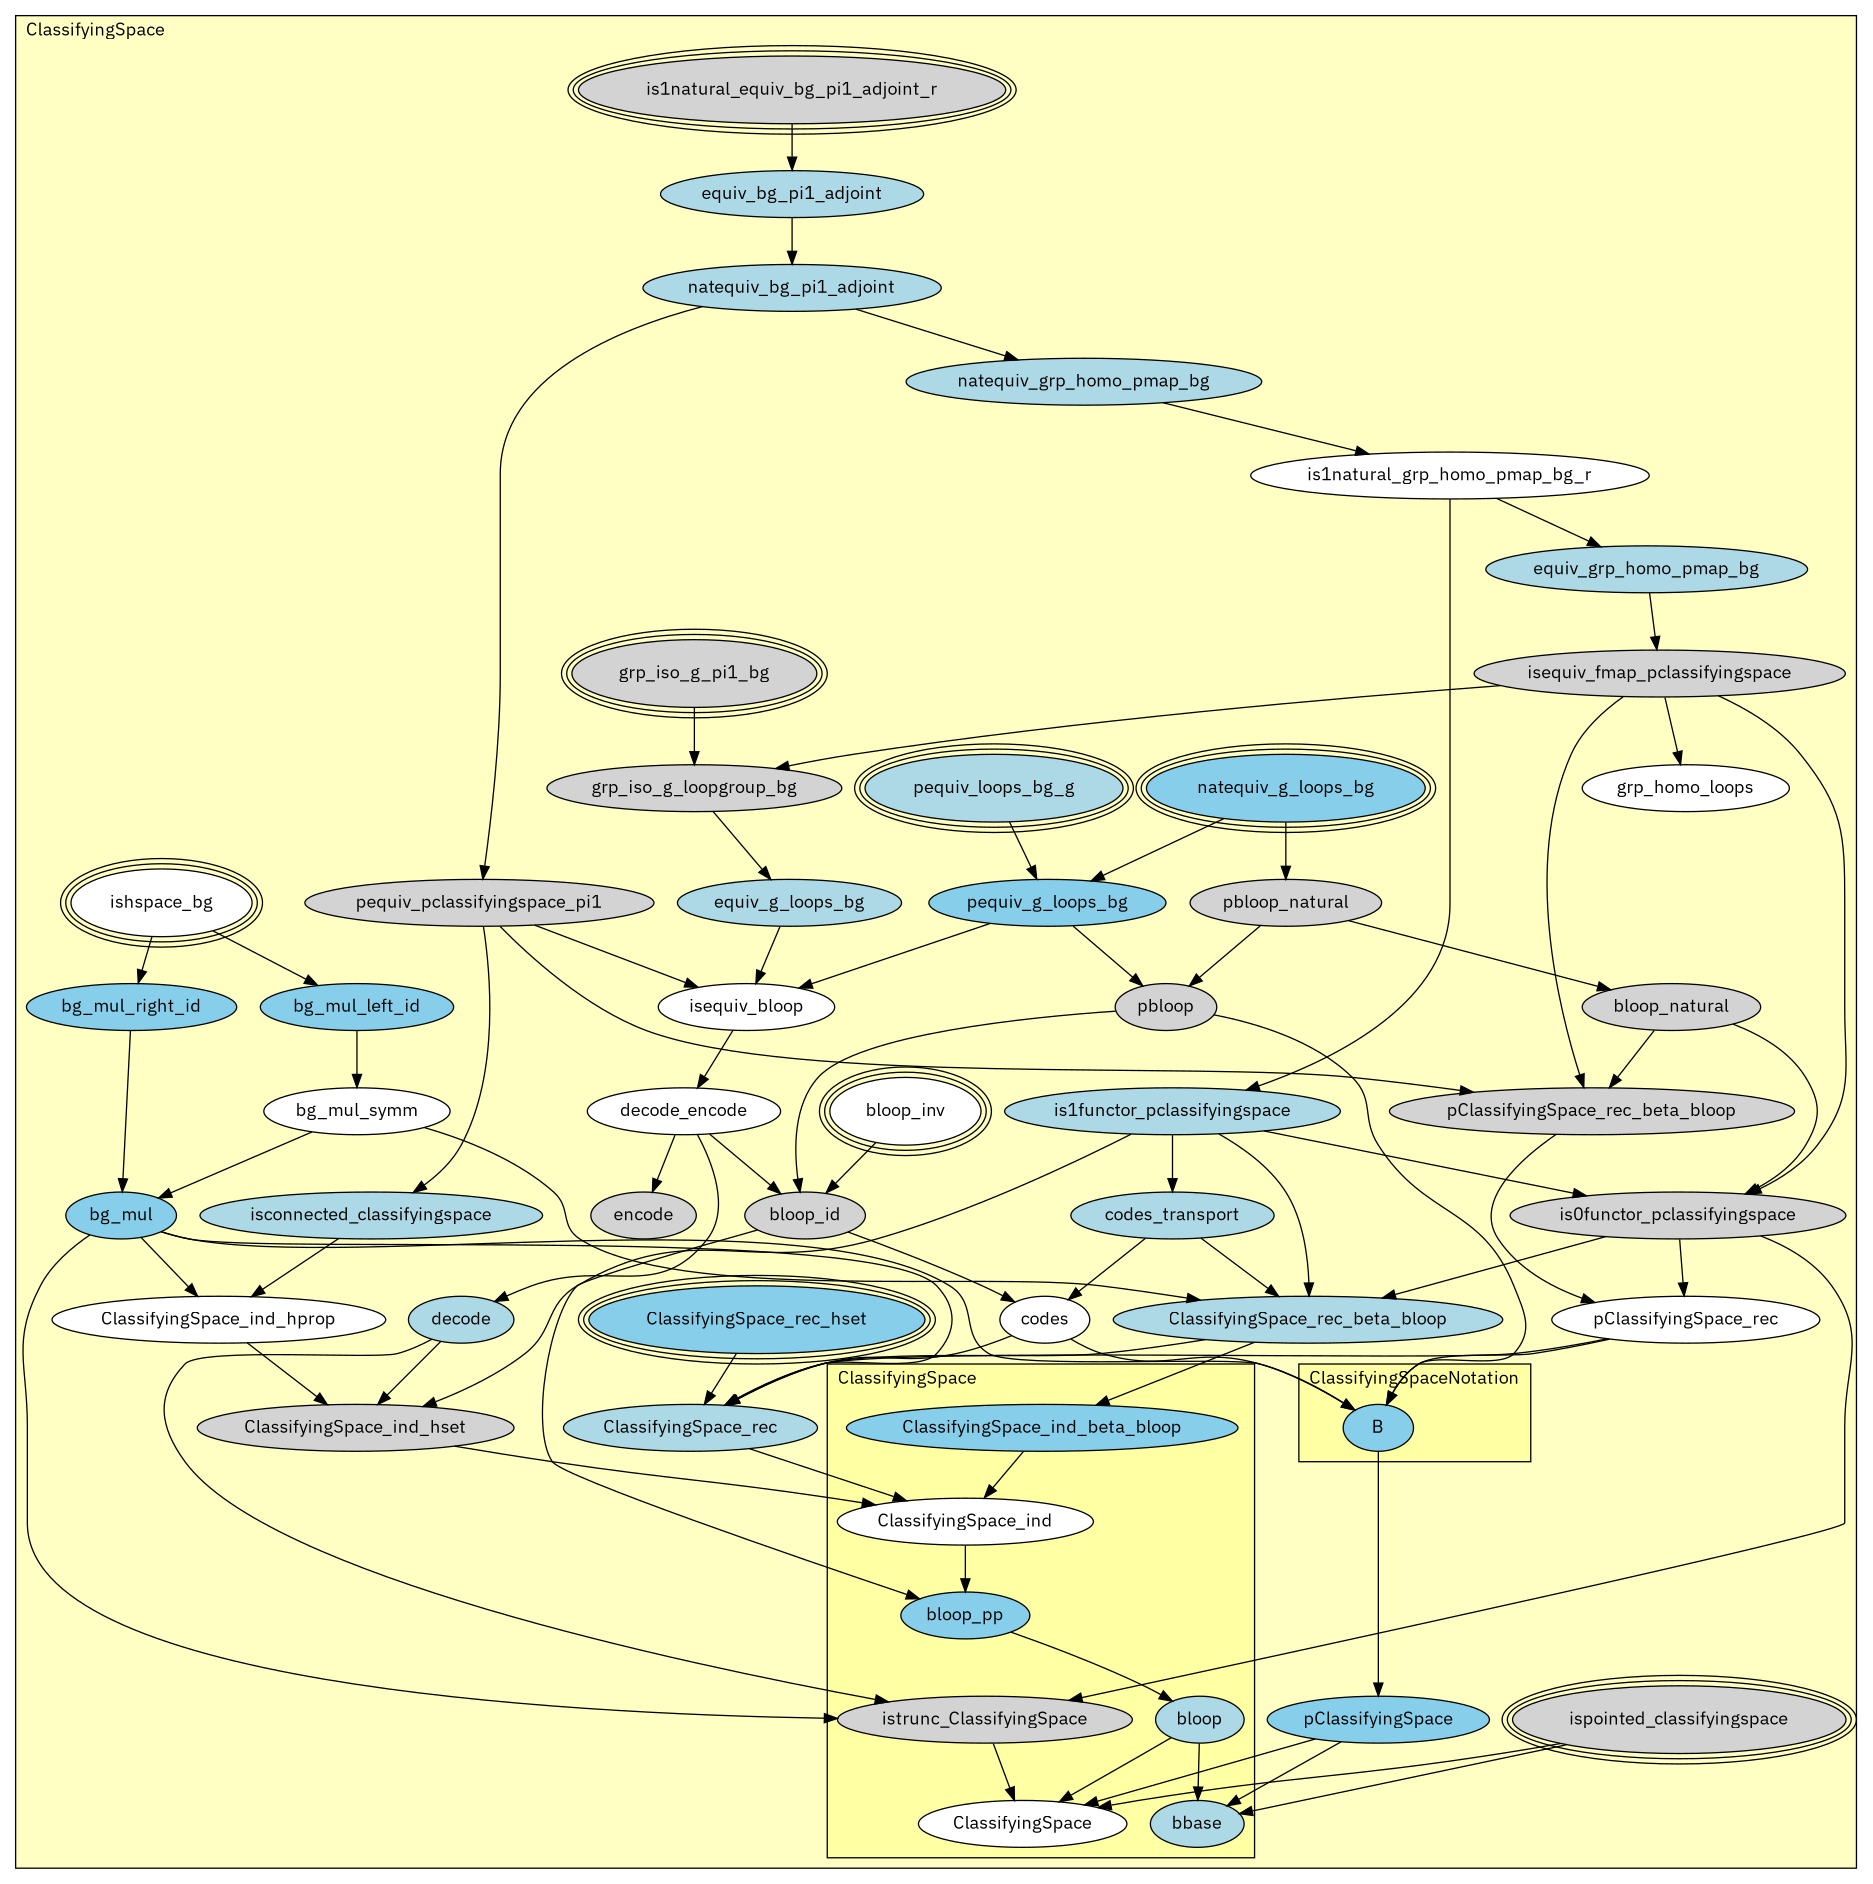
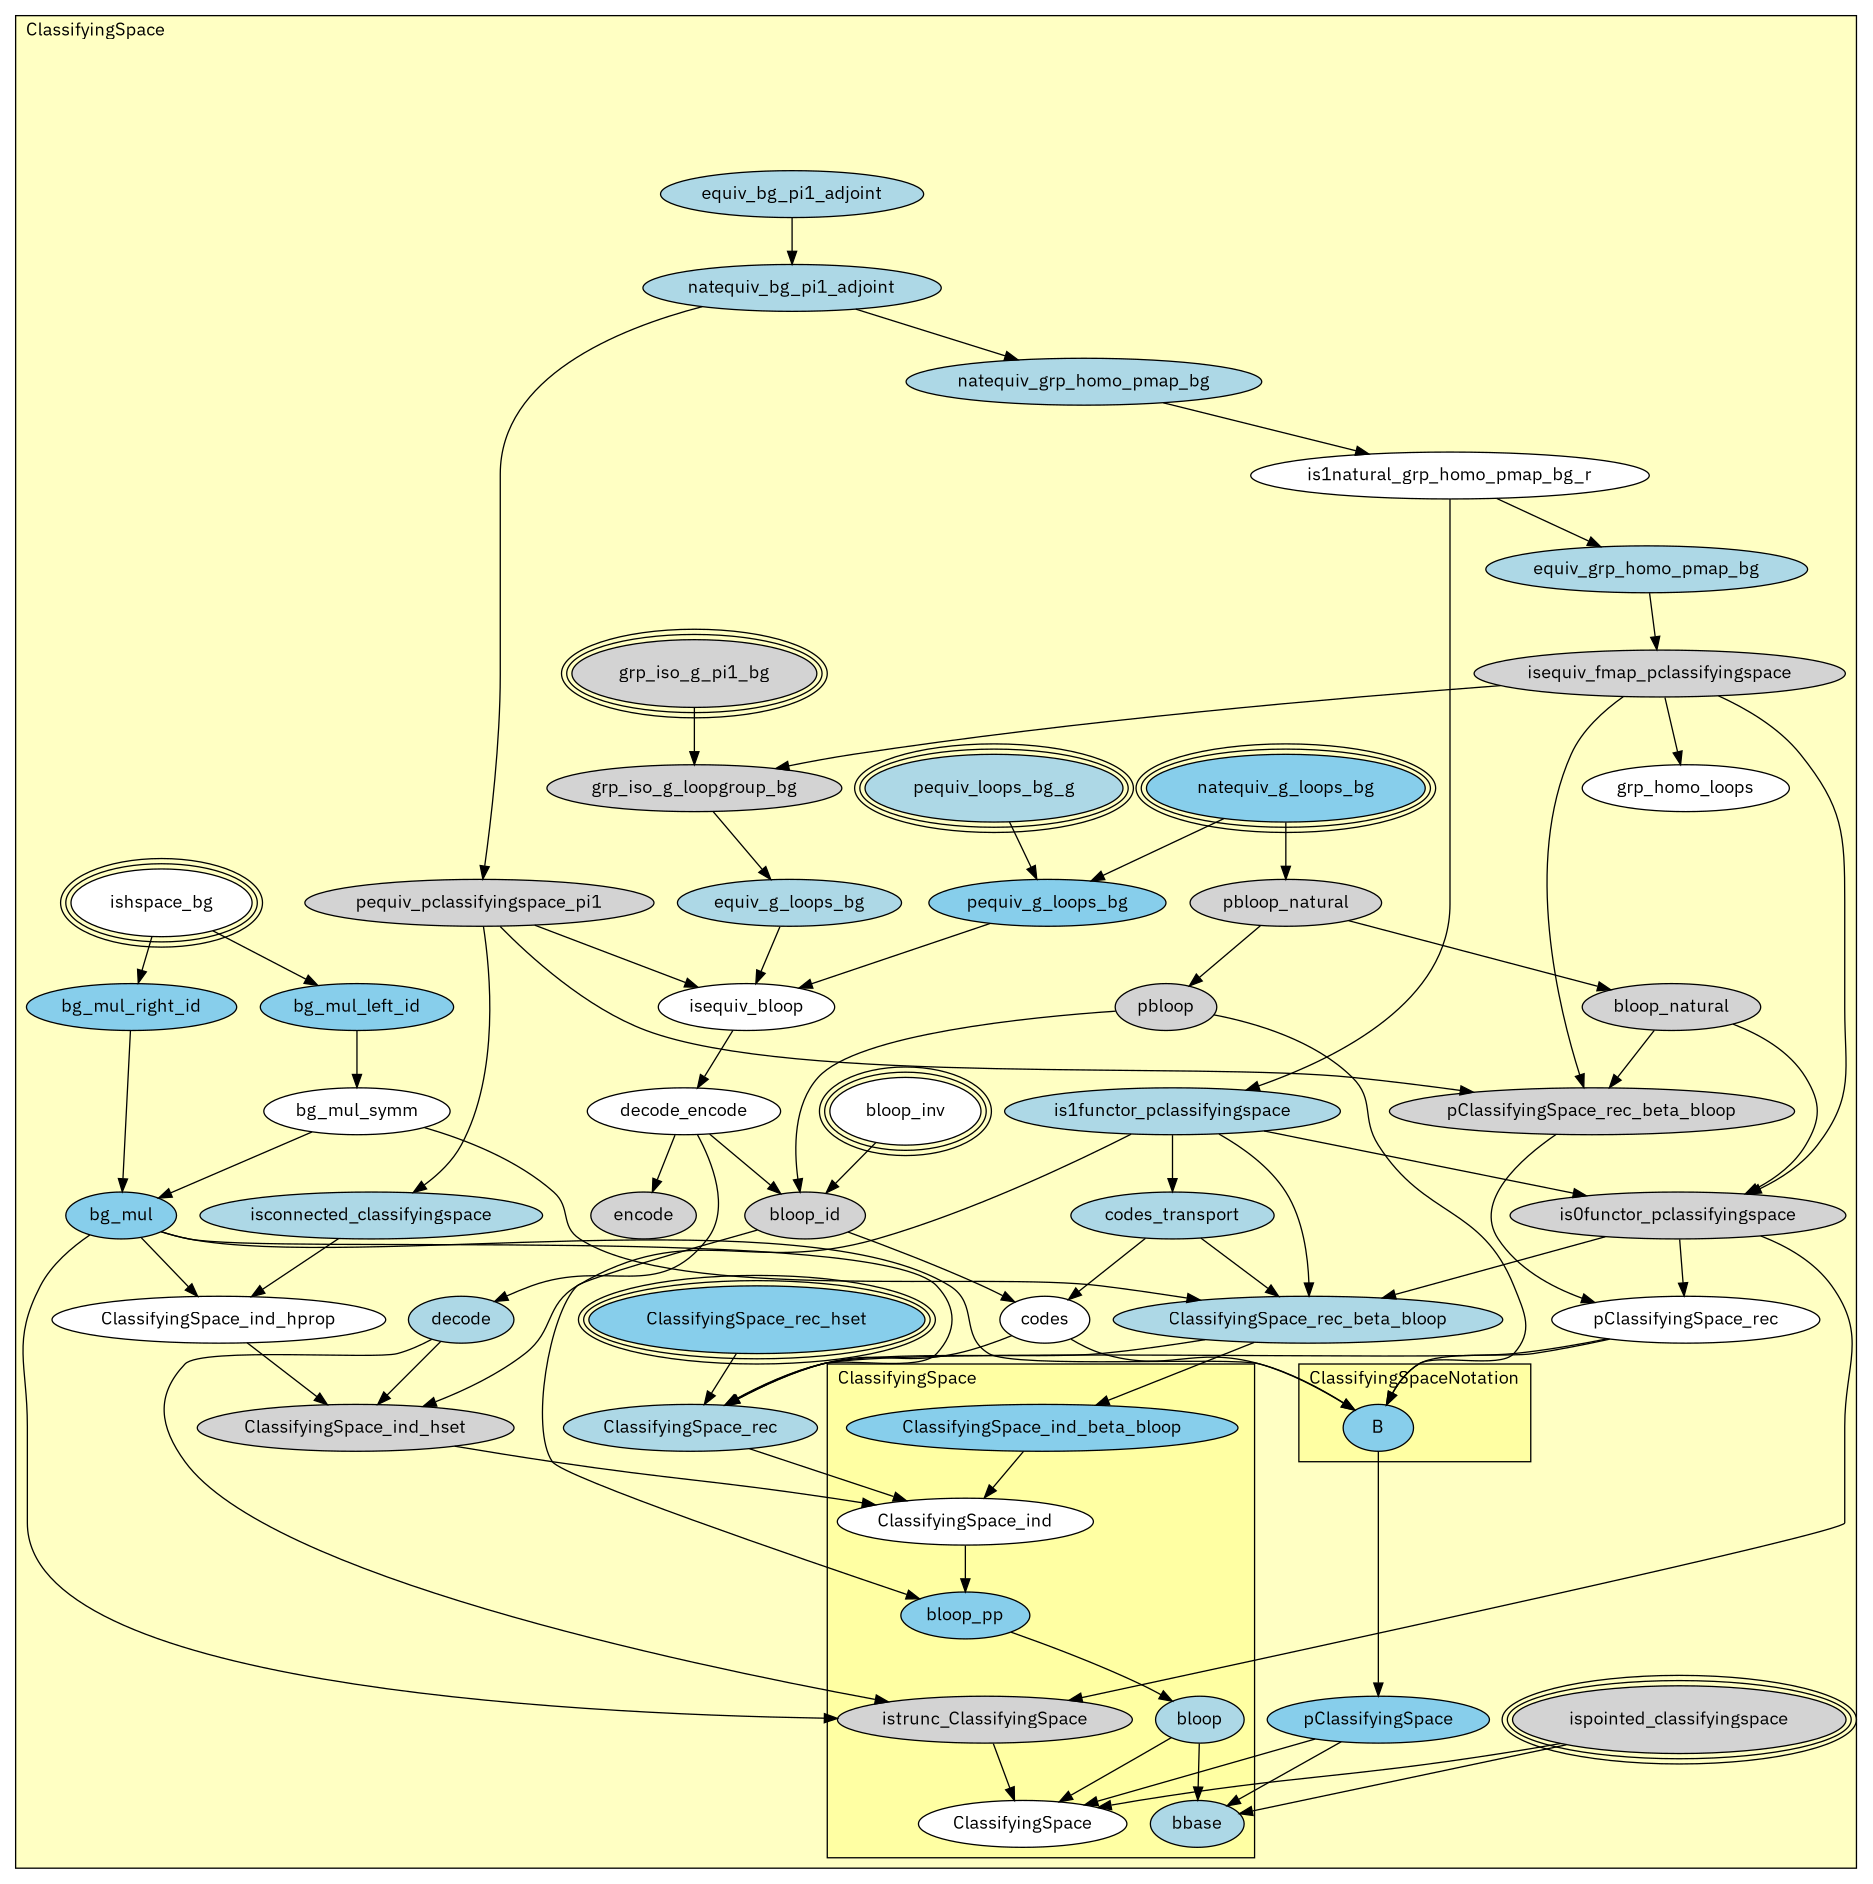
node "is1natural_equiv_bg_pi1_adjoint_r": removed
edge "pequiv_g_loops_bg" -> "pbloop": removed
